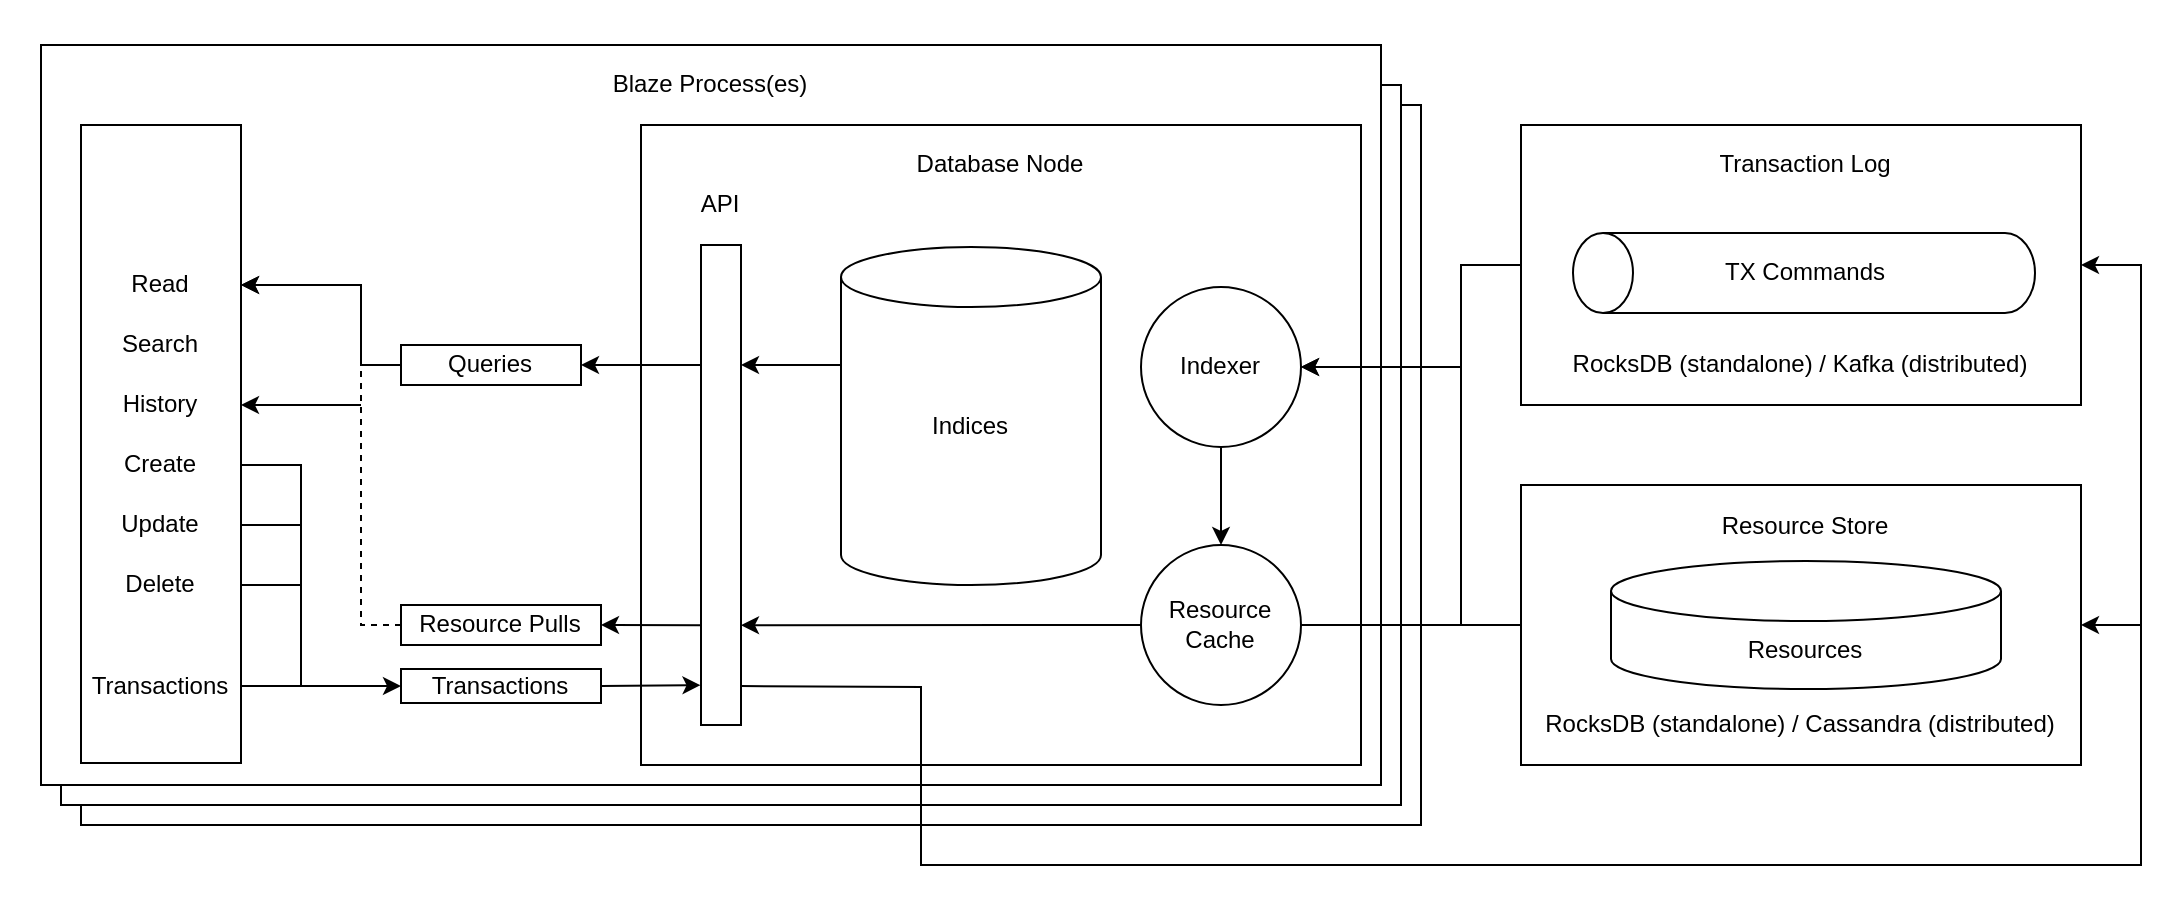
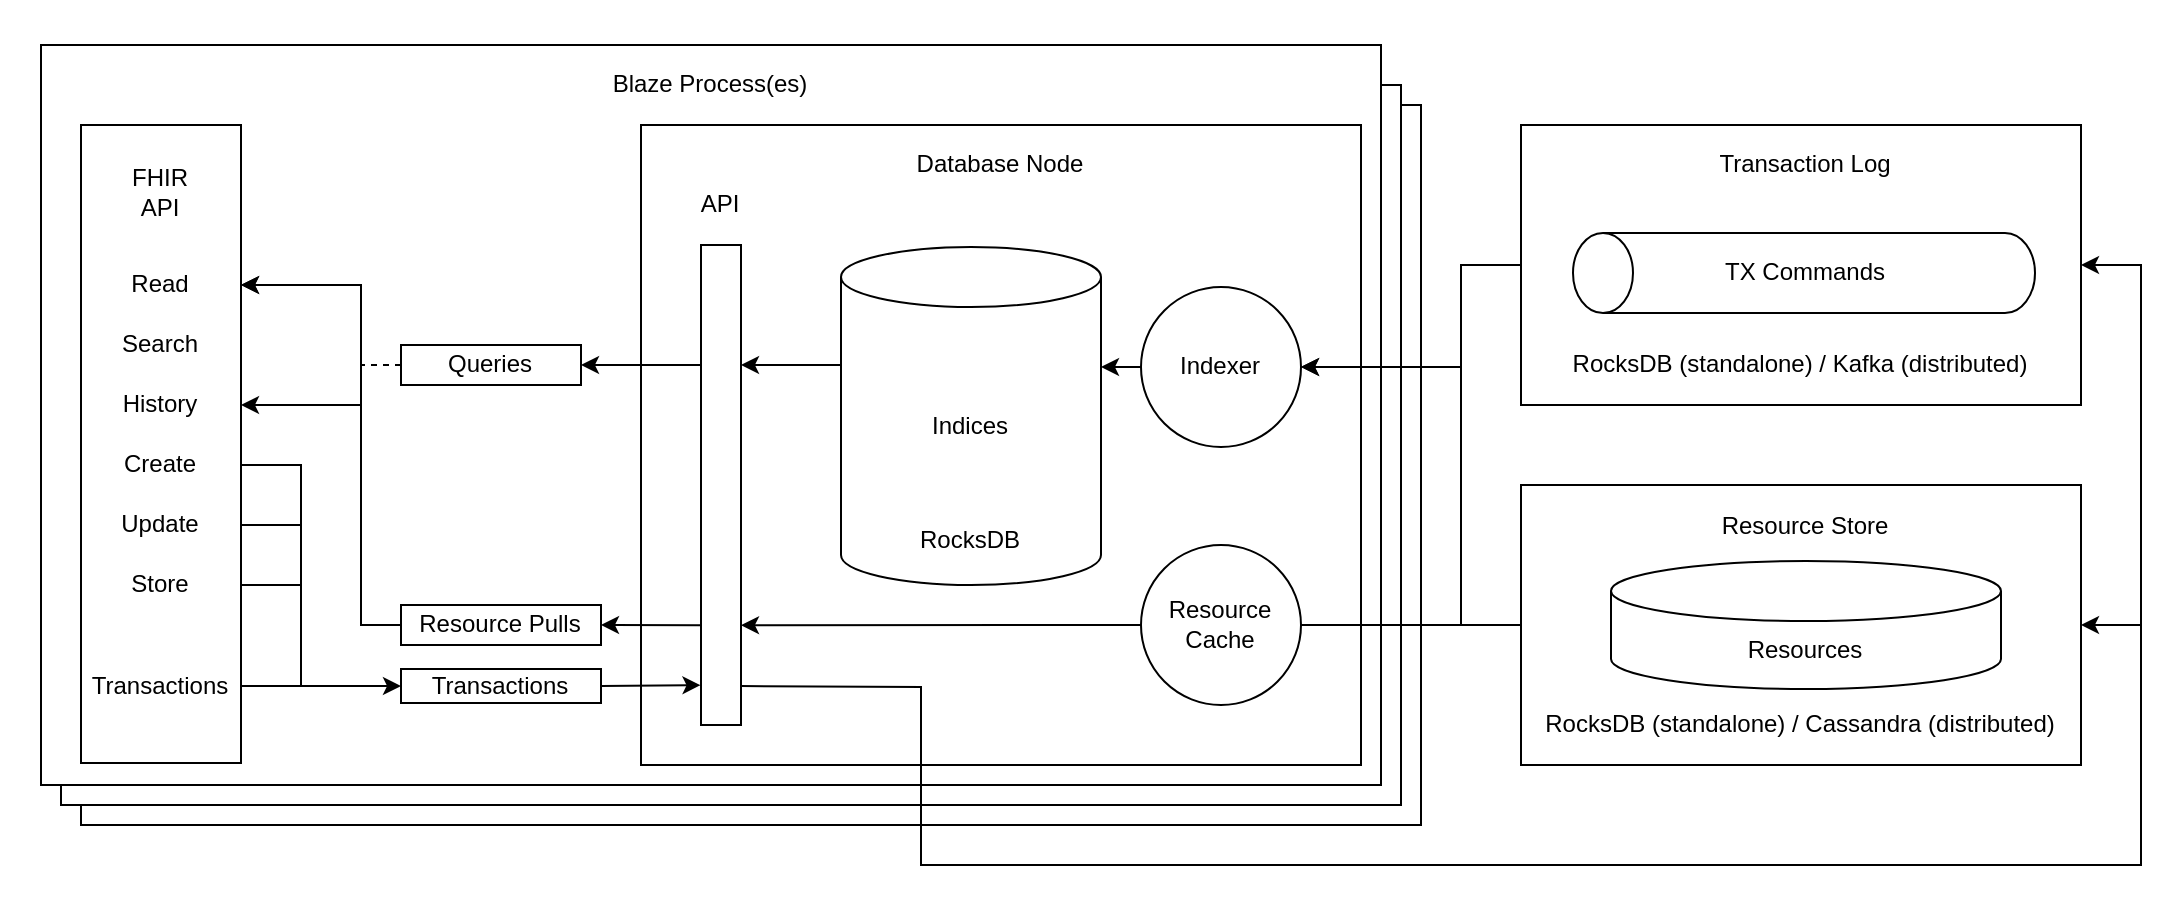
node "FHIR API": added
edge "Queries" -> "Read": style solid -> dashed
edge "Indexer" -> "Resource Cache": now "Indexer" -> "Indices"
edge "Resource Pulls" -> "Read": style dashed -> solid
node "RocksDB": added
node "Delete": label "Delete" -> "Store"
